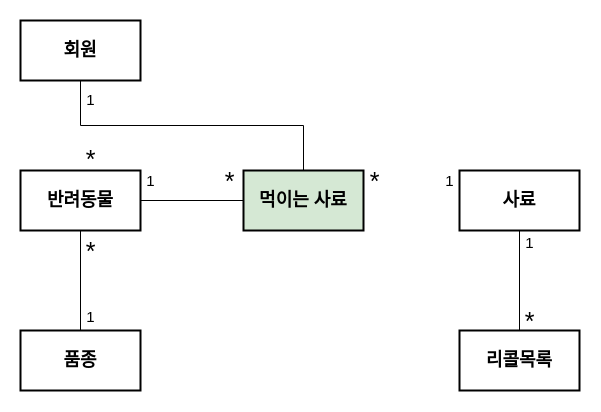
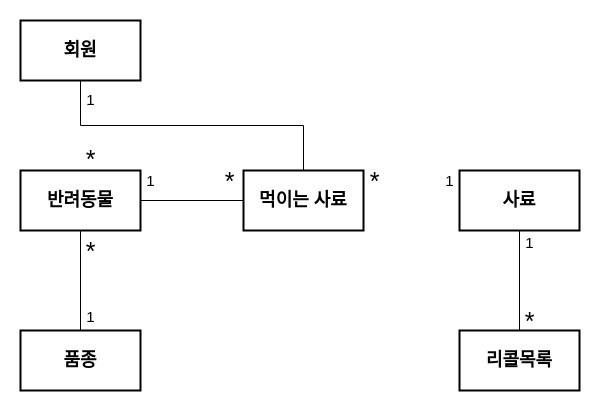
node "먹이는 사료": fillcolor #d5e8d4 -> #ffffff
